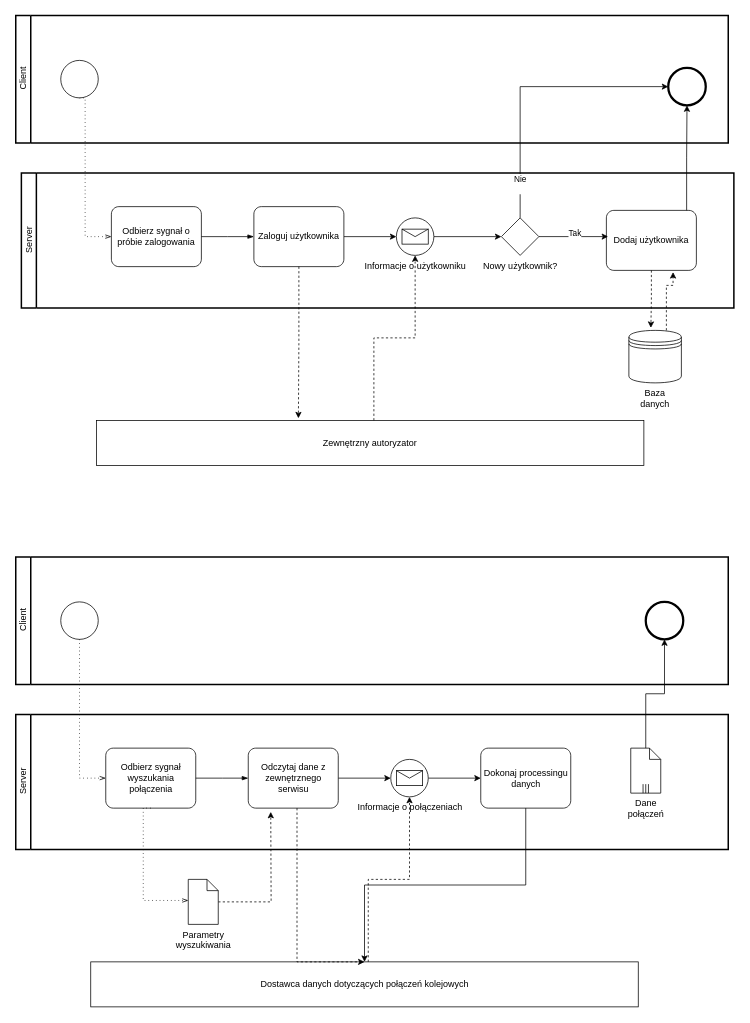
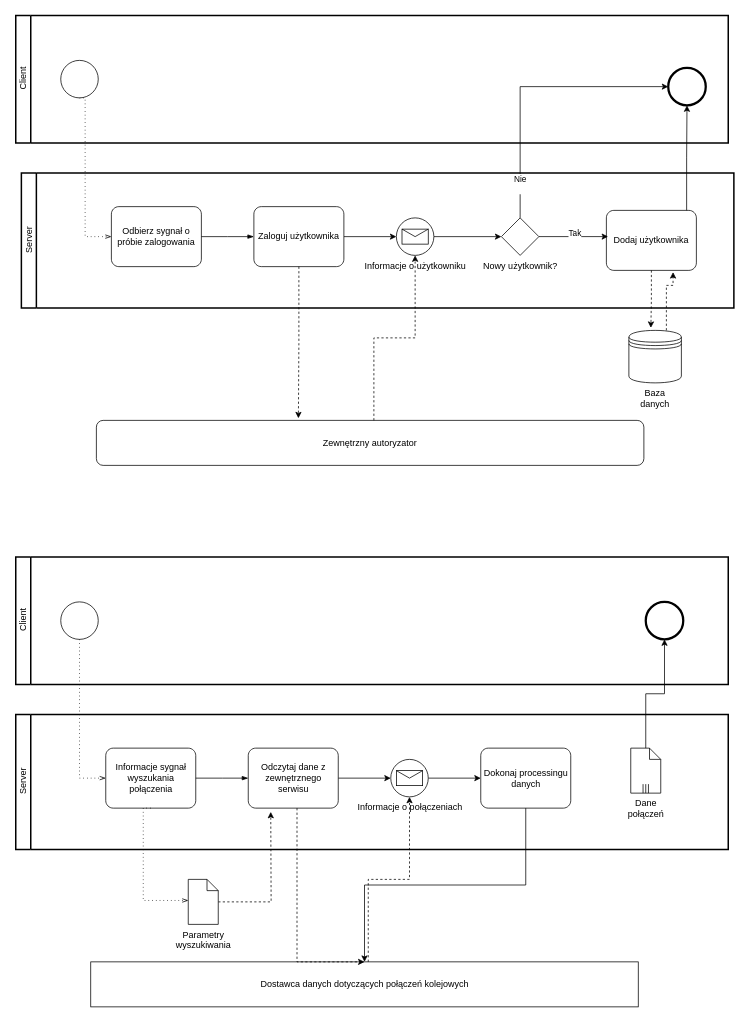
node "Zewnętrzny autoryzator": shape rectangle -> rounded rectangle
node "Odbierz sygnał wyszukania połączenia": label "Odbierz sygnał wyszukania połączenia" -> "Informacje sygnał wyszukania połączenia"
